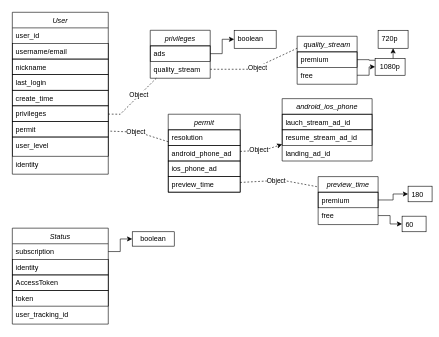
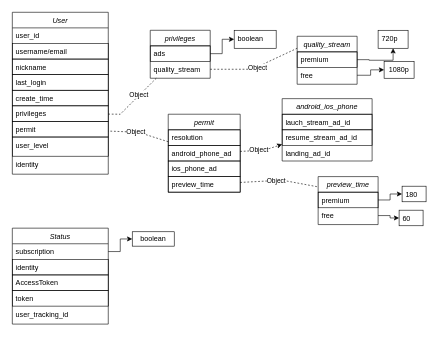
node "1080p": moved (390, 67) -> (399, 70)
node "180": moved (420, 194) -> (414, 194)
node "60": moved (414, 224) -> (411, 218)
